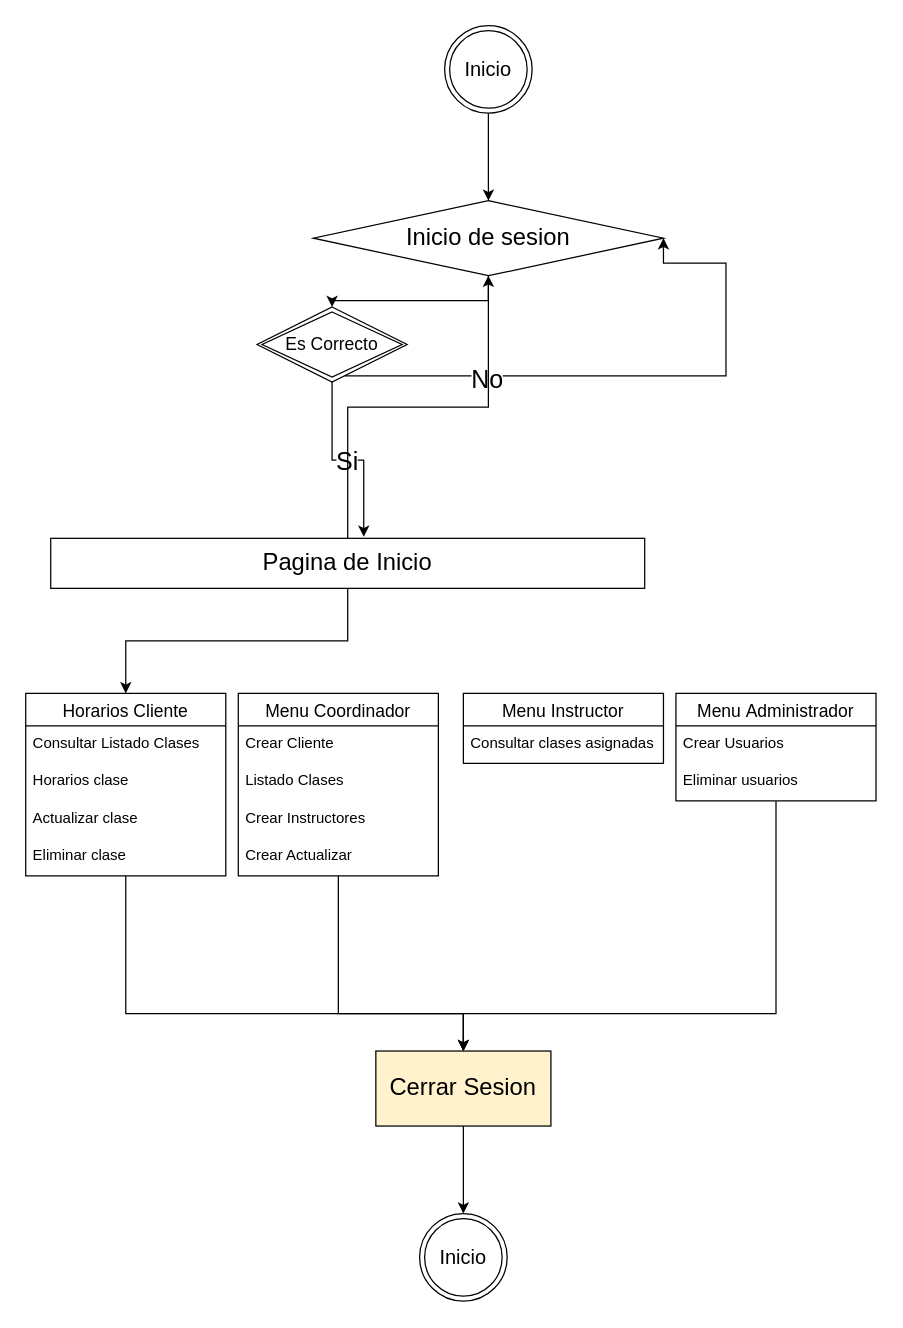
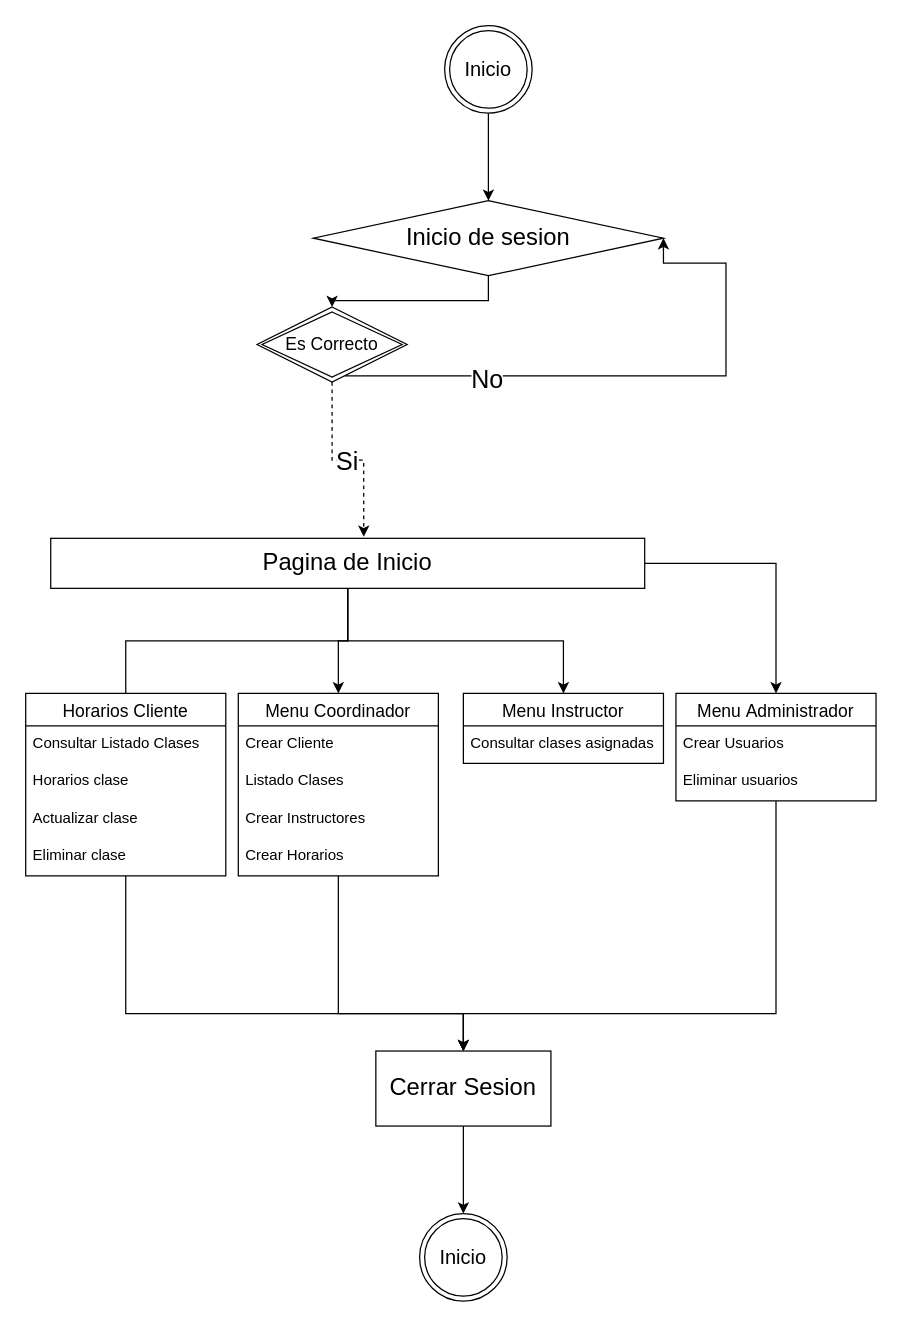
edge "Pagina de Inicio" -> "Inicio de sesion": now "Pagina de Inicio" -> "Menu Administrador"
edge "Es Correcto" -> "Pagina de Inicio": style solid -> dashed
edge "Pagina de Inicio" -> "Menu Instructor": added
edge "Pagina de Inicio" -> "Menu Coordinador": added
edge "Pagina de Inicio" -> "Horarios Cliente": arrowhead classic -> none
node "Crear Actualizar": label "Crear Actualizar" -> "Crear Horarios"
node "Cerrar Sesion": fillcolor #fff2cc -> #ffffff
